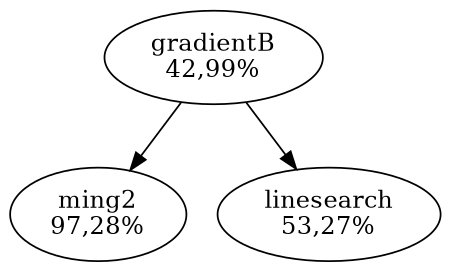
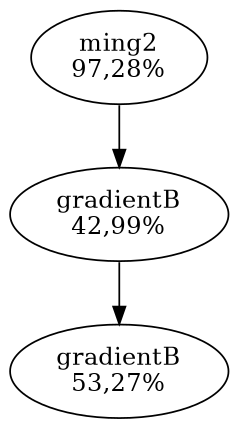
edge "gradientB 42,99%" -> "ming2 97,28%": reversed
node "linesearch 53,27%": label "linesearch 53,27%" -> "gradientB 53,27%"
